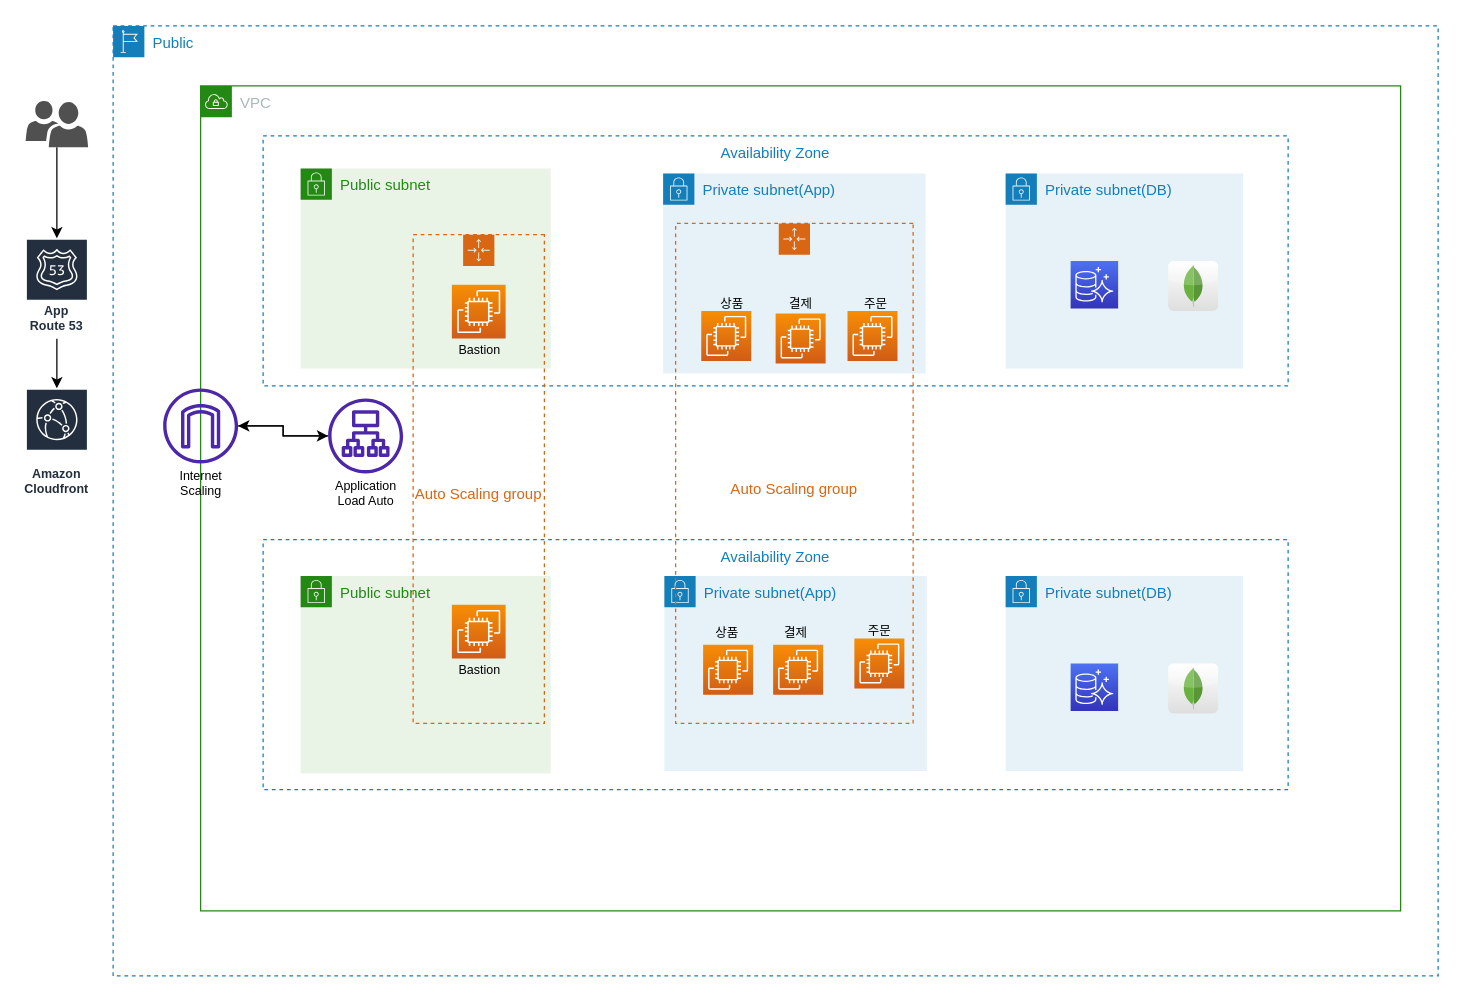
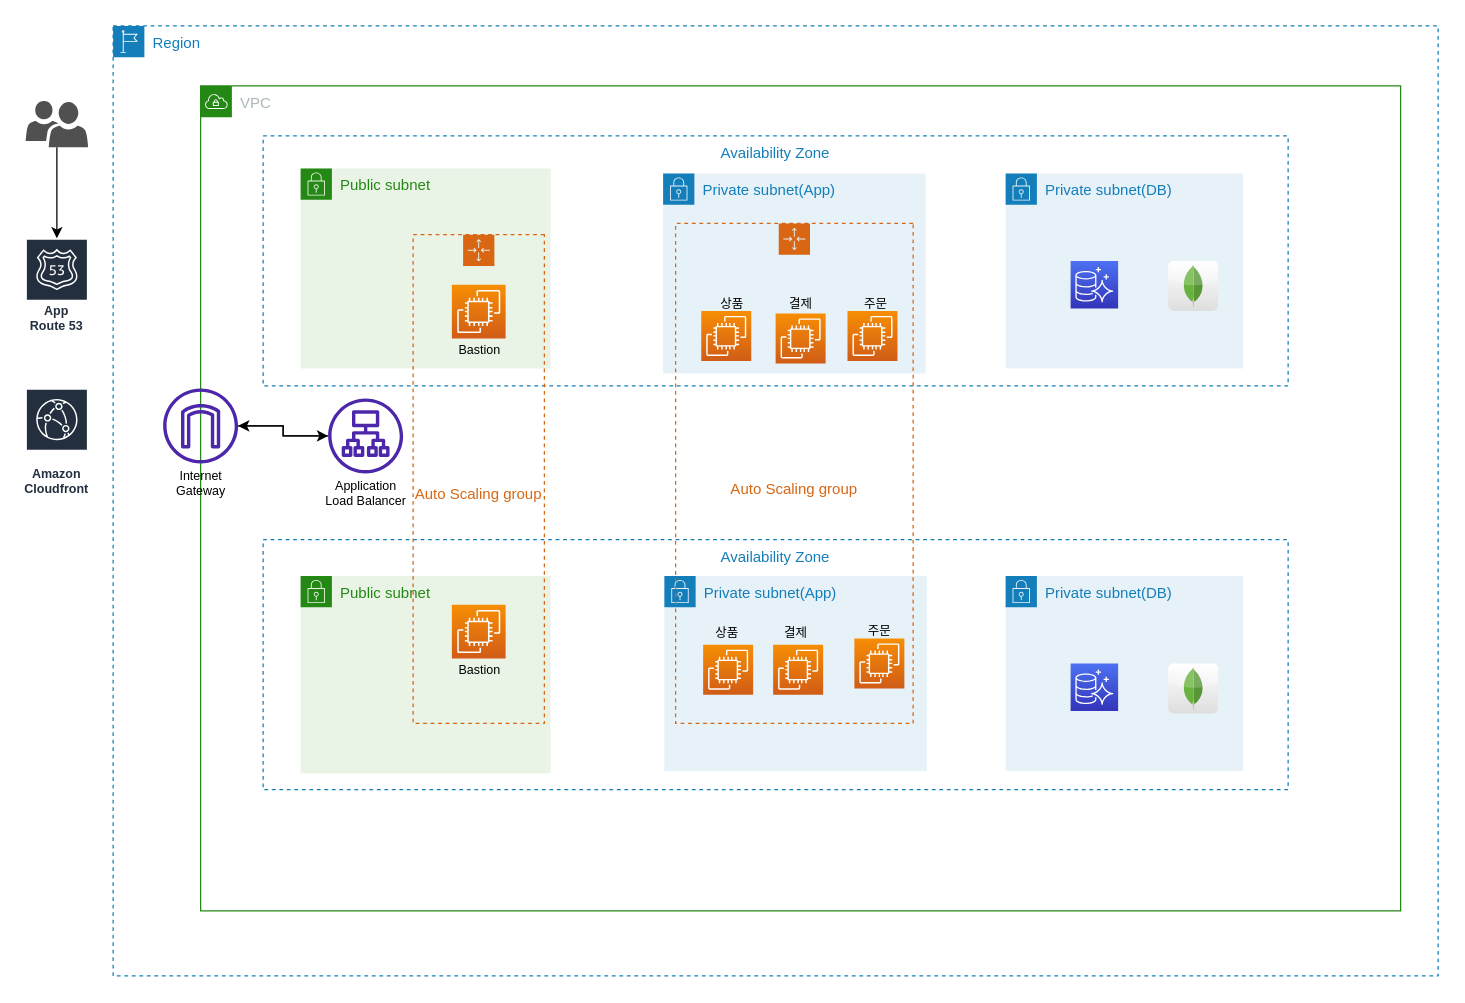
node "Public": label "Public" -> "Region"
edge "App Route 53" -> "Amazon Cloudfront": removed
node "Internet Scaling": label "Internet Scaling" -> "Internet Gateway"
node "Application Load Auto": label "Application Load Auto" -> "Application Load Balancer"
